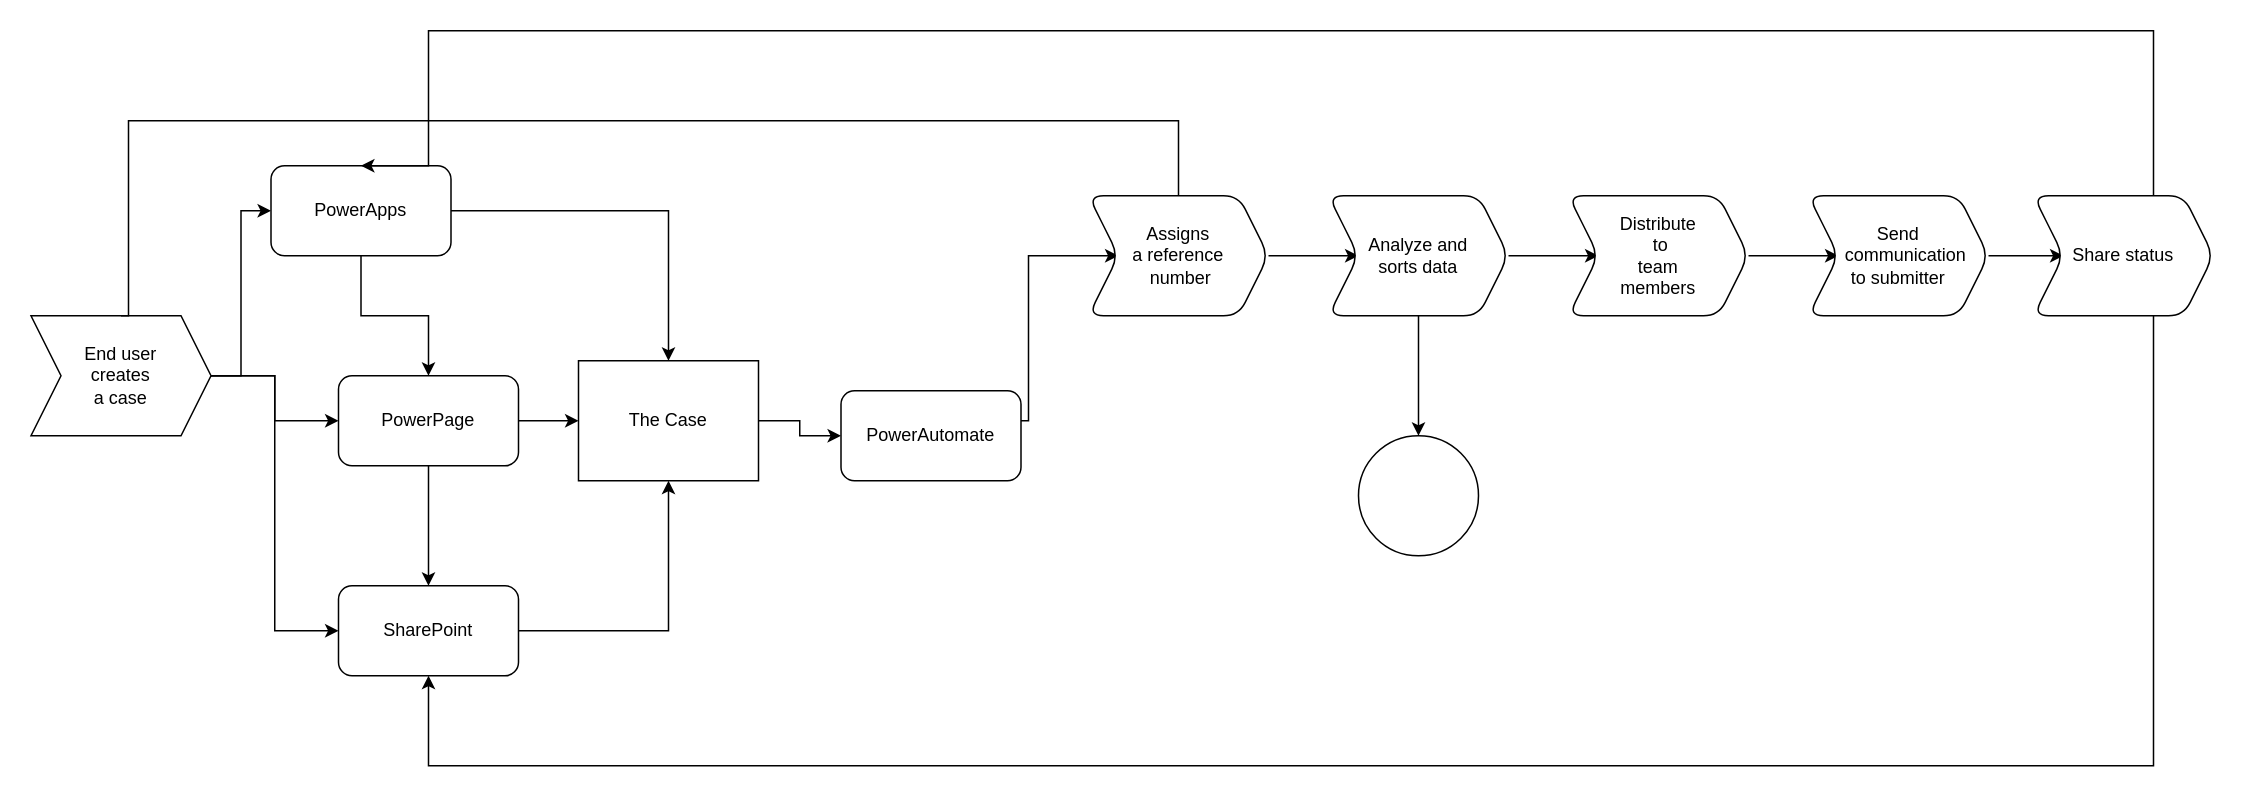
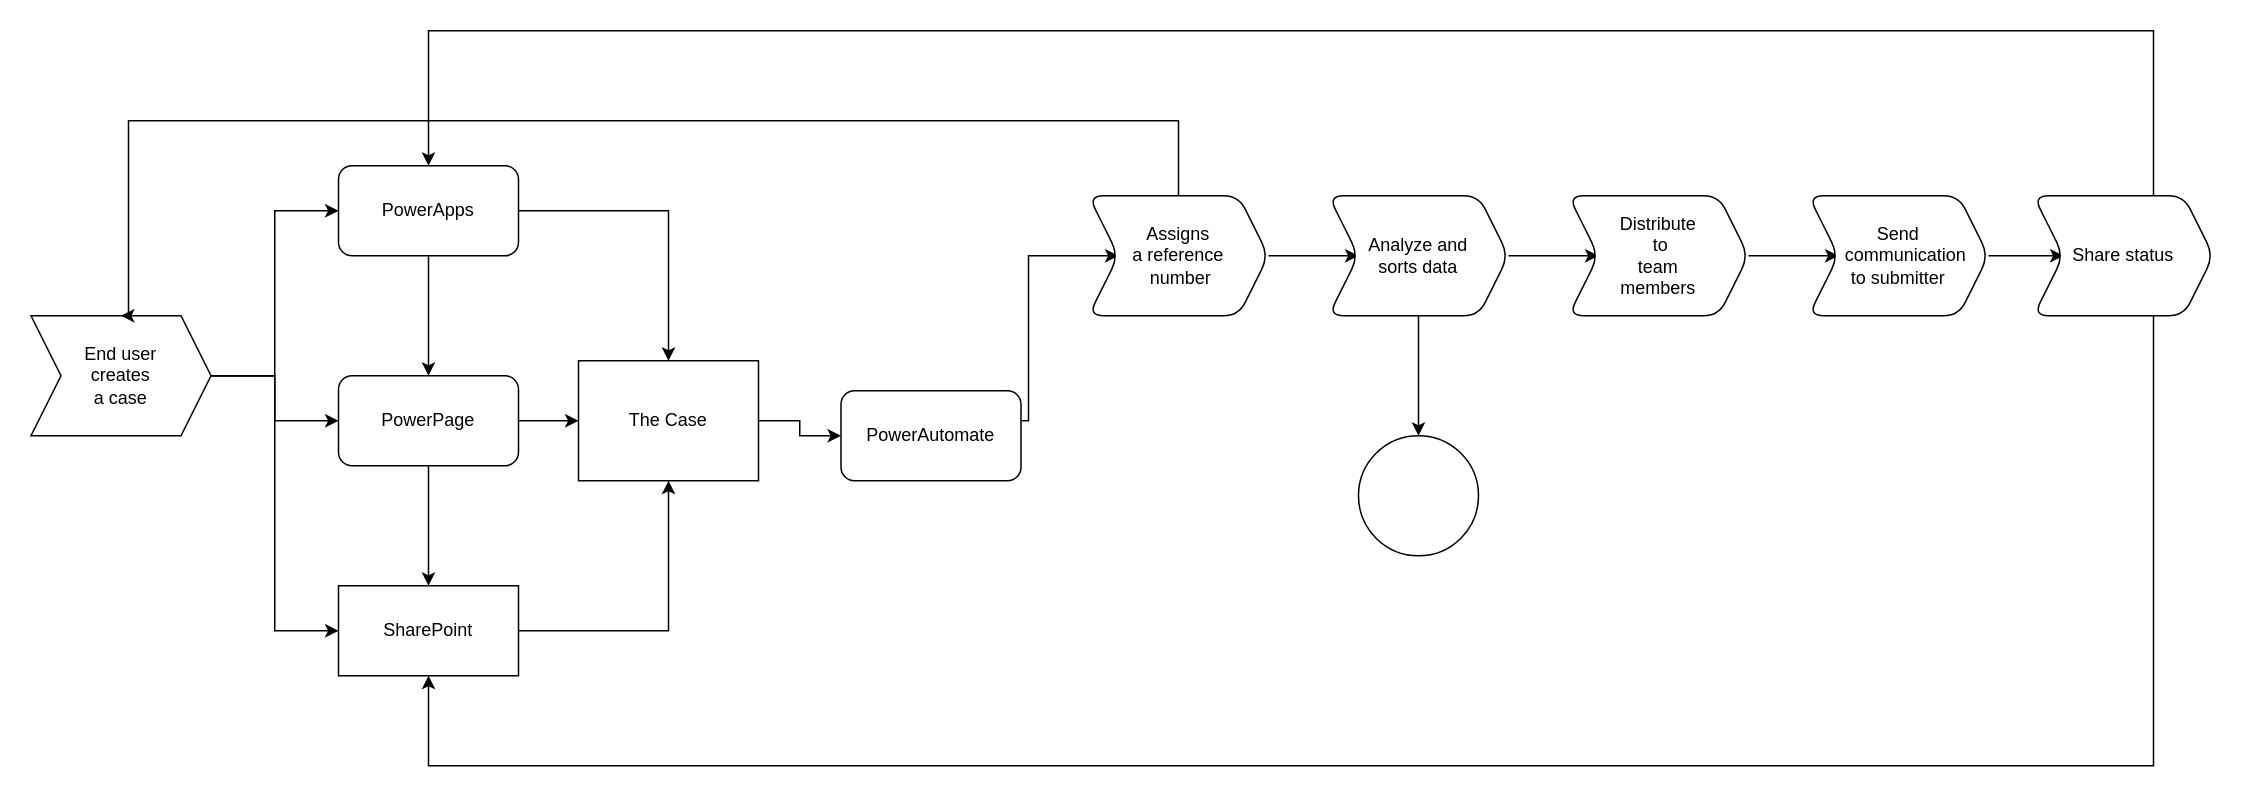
node "PowerApps": moved (361, 211) -> (428, 211)
edge "Assigns a reference number" -- "End user creates a case": arrowhead none -> classic
node "SharePoint": shape rounded rectangle -> rectangle
